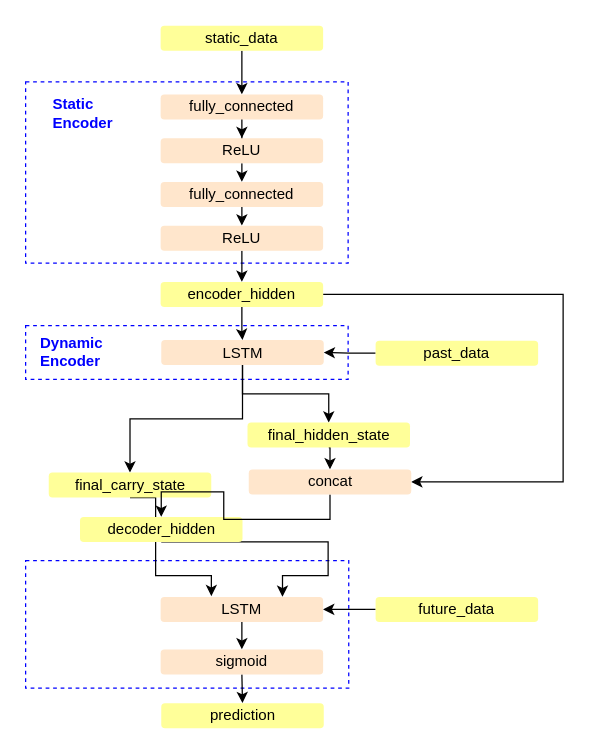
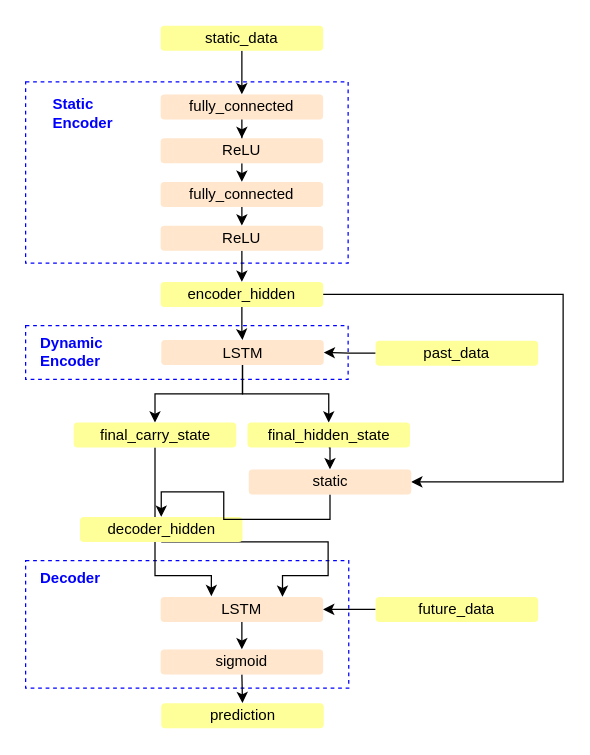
node "concat": label "concat" -> "static"
node "final_carry_state": moved (130, 485) -> (155, 435)
node "Decoder": added
